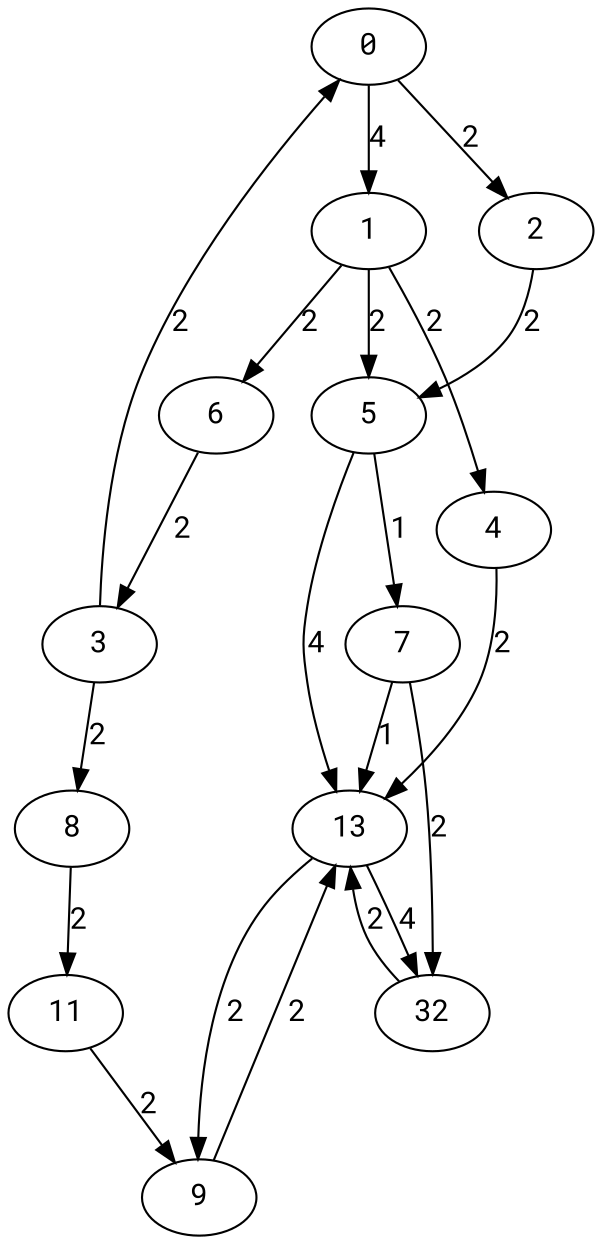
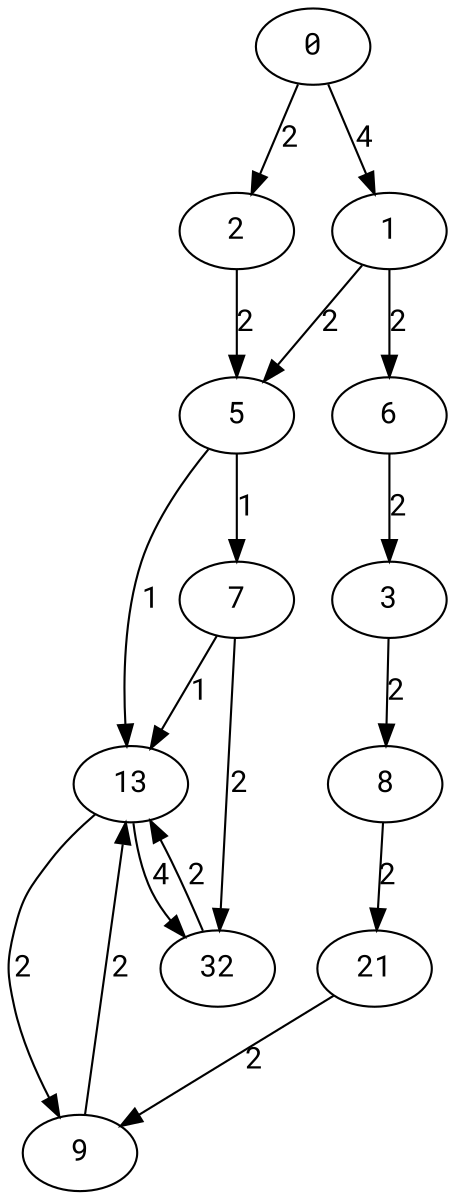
edge "3" -> "0": removed, label "2"
node "4": removed
edge "5" -> "13": label "4" -> "1"
node "11": label "11" -> "21"
